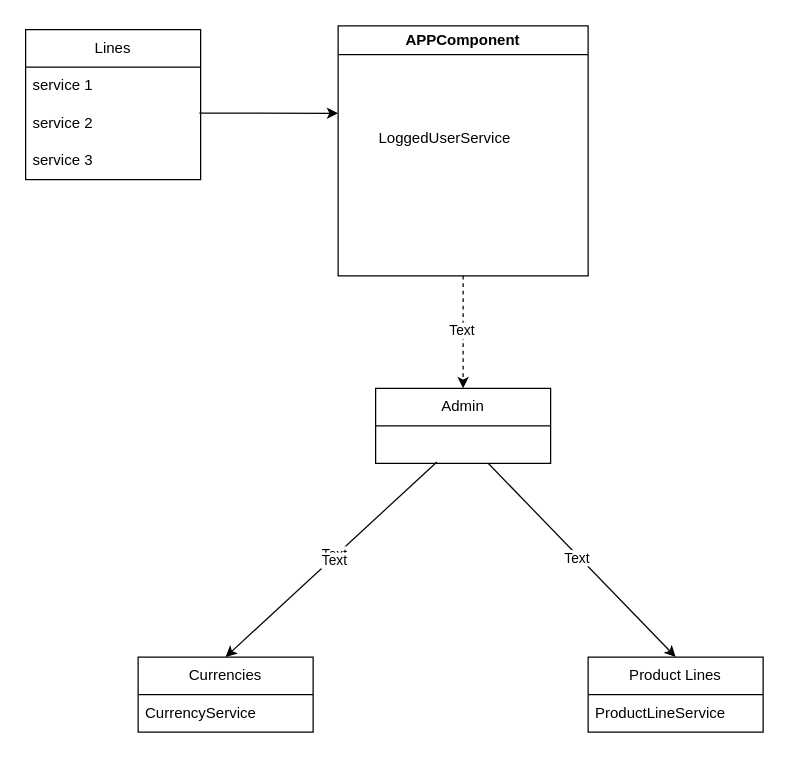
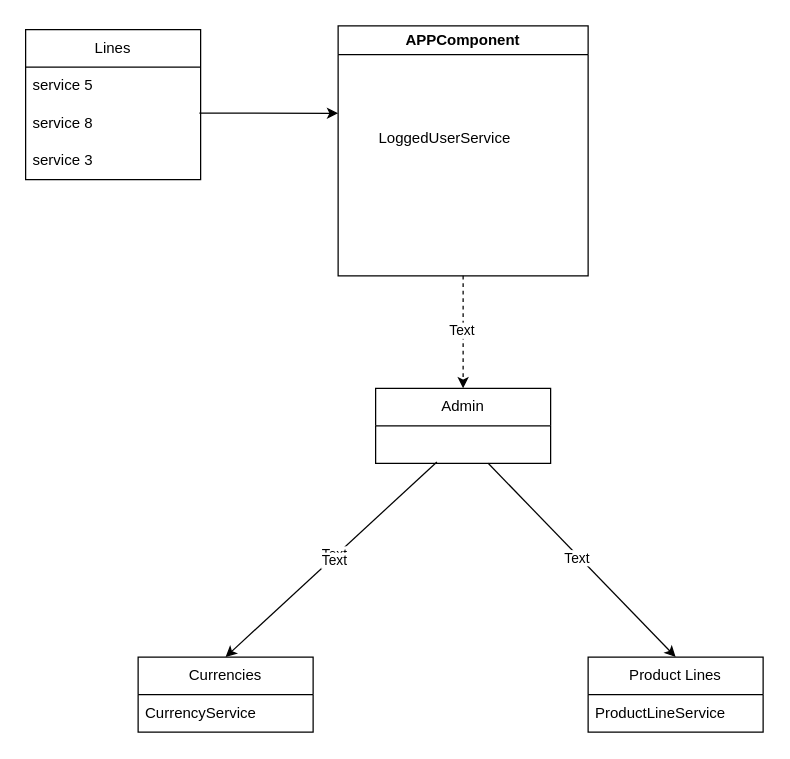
node "service 1": label "service 1" -> "service 5"
node "service 2": label "service 2" -> "service 8"
